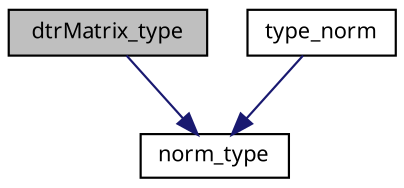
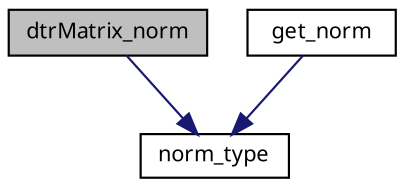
node "dtrMatrix_type": label "dtrMatrix_type" -> "dtrMatrix_norm"
node "type_norm": label "type_norm" -> "get_norm"
